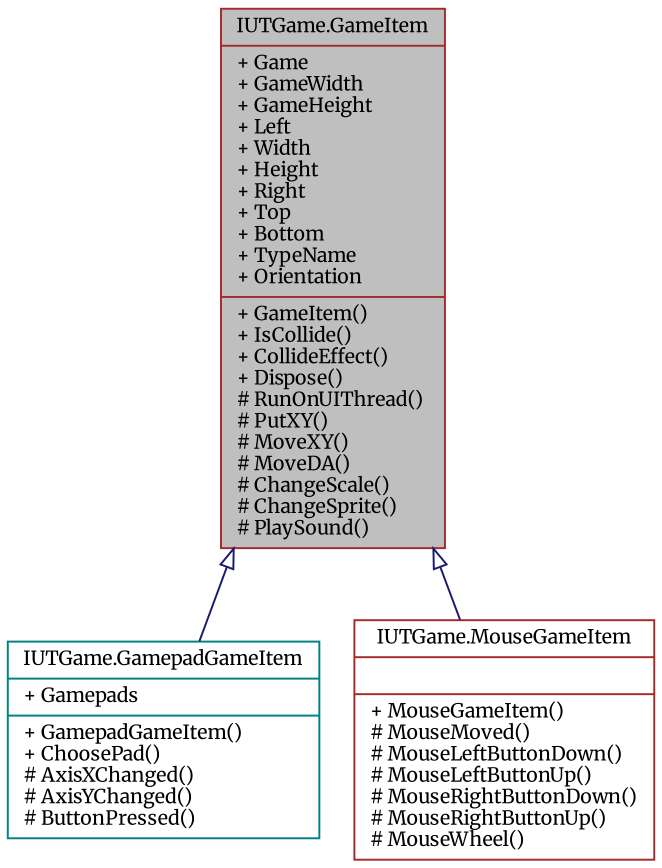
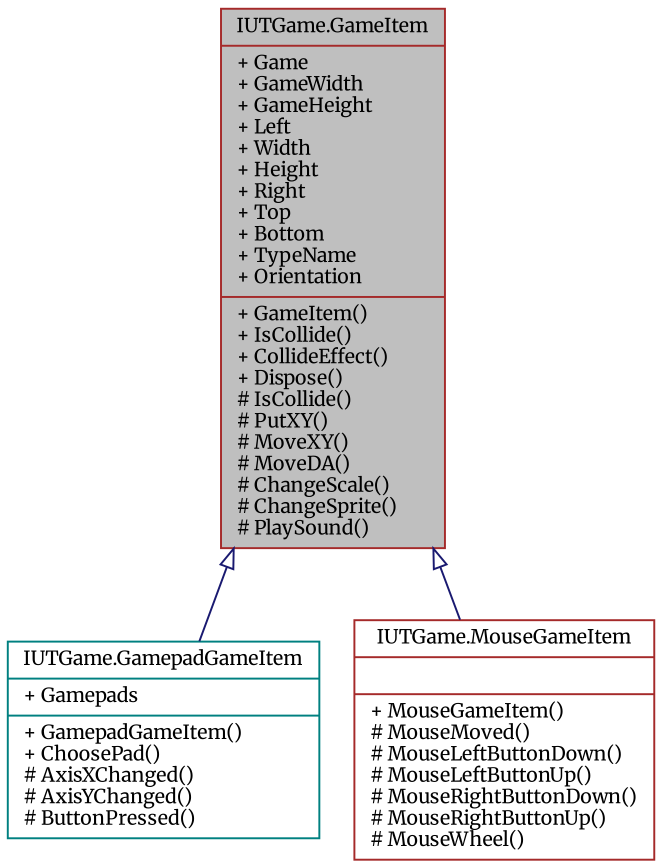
node "IUTGame.GameItem": text "# RunOnUIThread()" -> "# IsCollide()"
